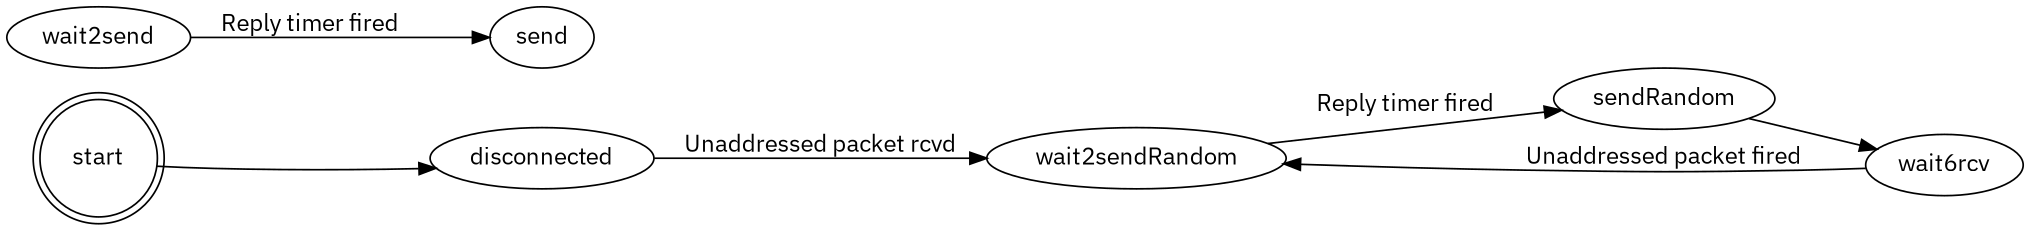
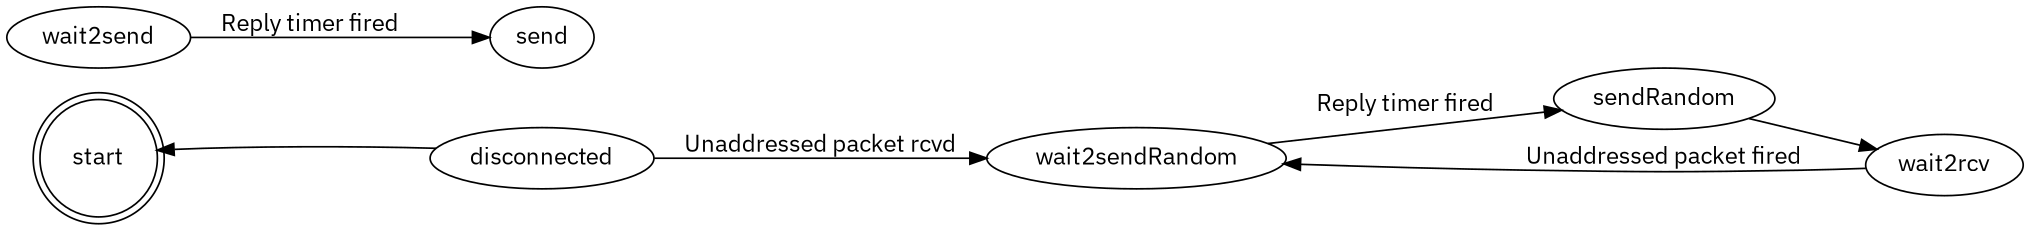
node "wait6rcv": label "wait6rcv" -> "wait2rcv"
edge "start" -> "disconnected": reversed
